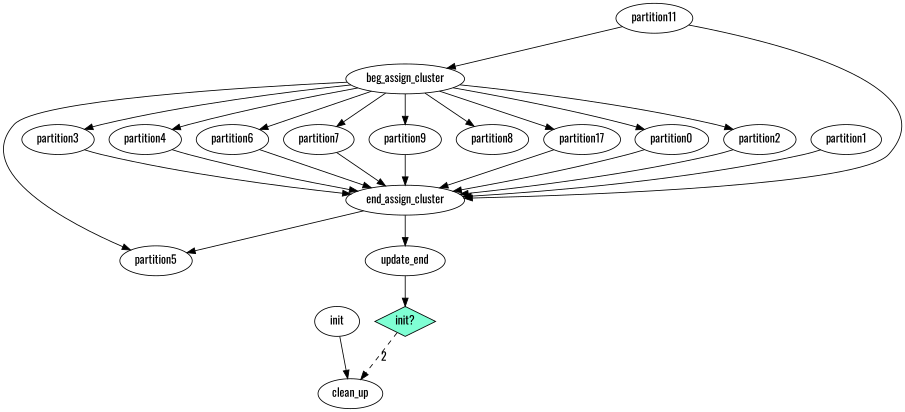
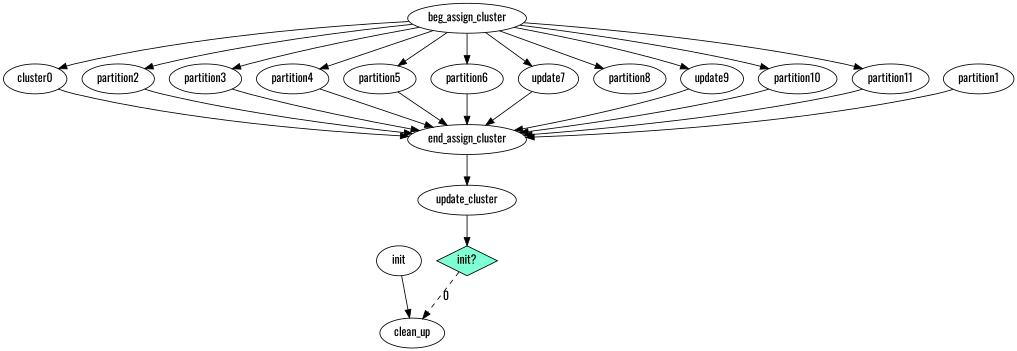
edge "partition11" -> "beg_assign_cluster": reversed
node "partition7": label "partition7" -> "update7"
node "partition9": label "partition9" -> "update9"
node "partition17": label "partition17" -> "partition10"
node "partition0": label "partition0" -> "cluster0"
edge "end_assign_cluster" -> "partition5": reversed
node "update_end": label "update_end" -> "update_cluster"
edge "init?" -> "clean_up": label "2" -> "0"
